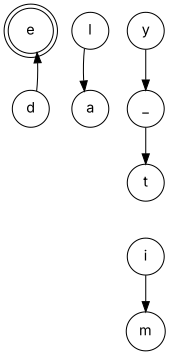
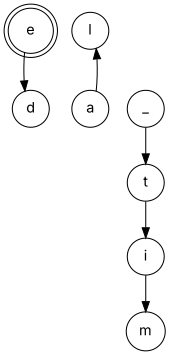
node "y": removed
edge "l" -> "a": reversed
edge "d" -> "e": reversed
edge "t" -> "i": added
